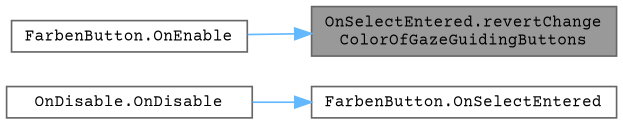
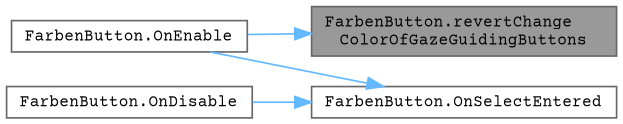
node "OnSelectEntered.revertChange ColorOfGazeGuidingButtons": label "OnSelectEntered.revertChange ColorOfGazeGuidingButtons" -> "FarbenButton.revertChange ColorOfGazeGuidingButtons"
edge "FarbenButton.OnEnable" -> "FarbenButton.OnSelectEntered": added
node "OnDisable.OnDisable": label "OnDisable.OnDisable" -> "FarbenButton.OnDisable"
